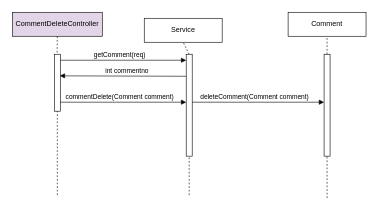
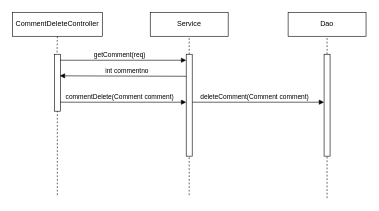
node "CommentDeleteController": fillcolor #e1d5e7 -> #ffffff
node "Comment": label "Comment" -> "Dao"
node "Service": moved (183, 30) -> (189, 24)
